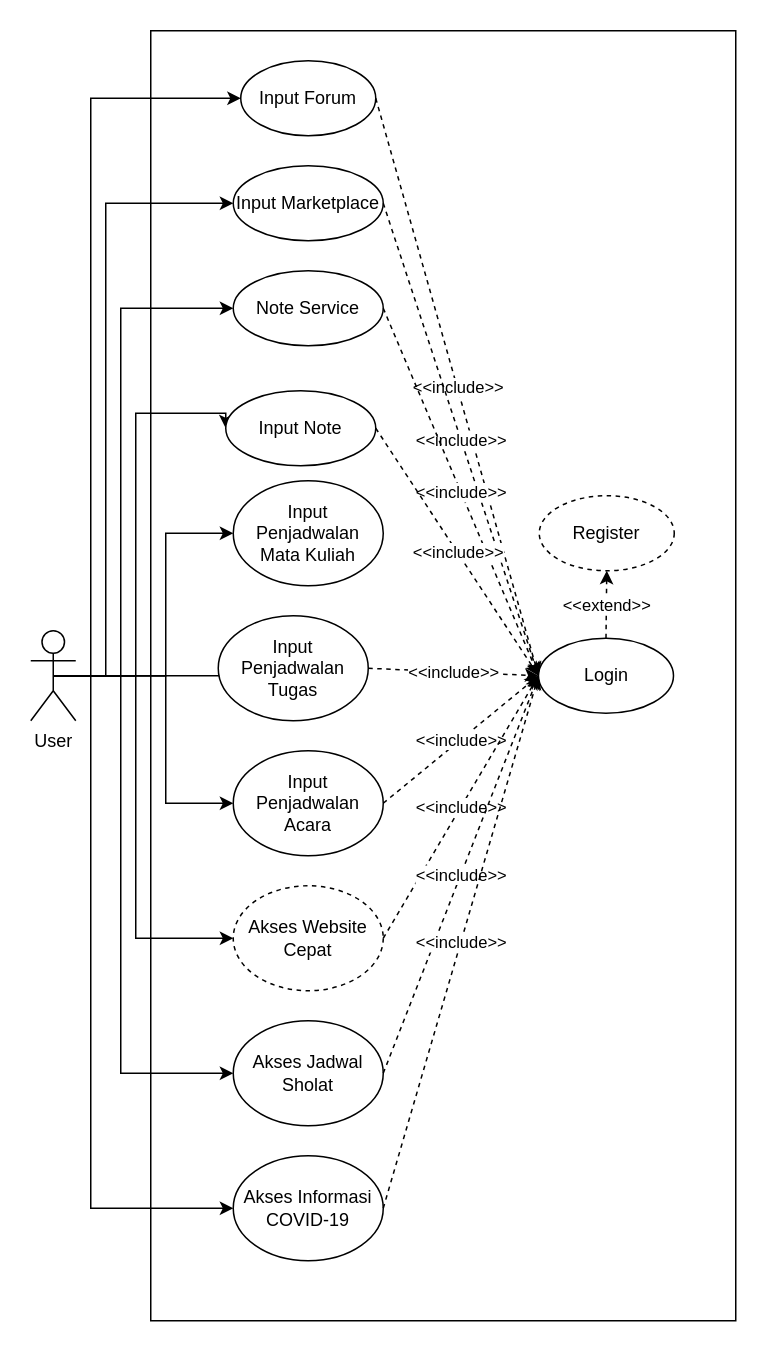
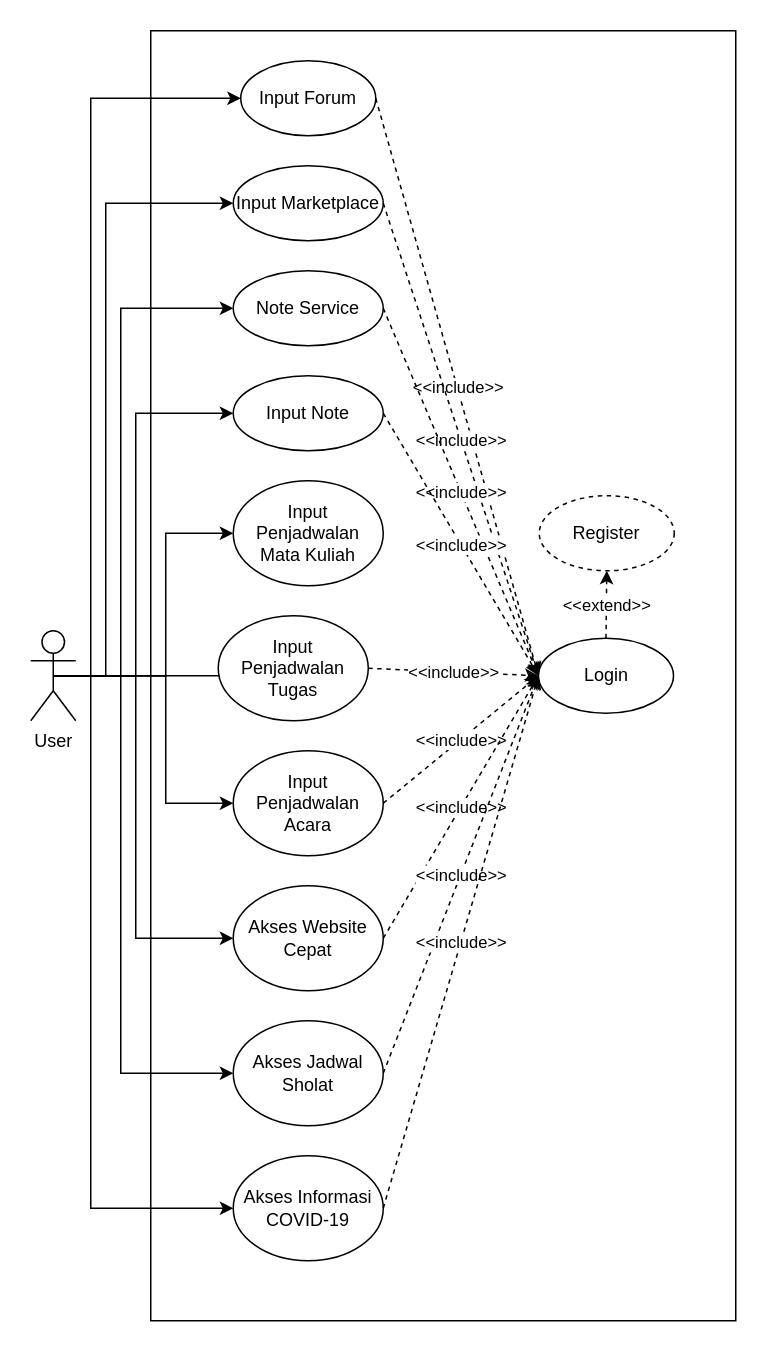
node "Input Note": moved (301, 428) -> (308, 413)
node "Akses Website Cepat": style dashed -> solid
